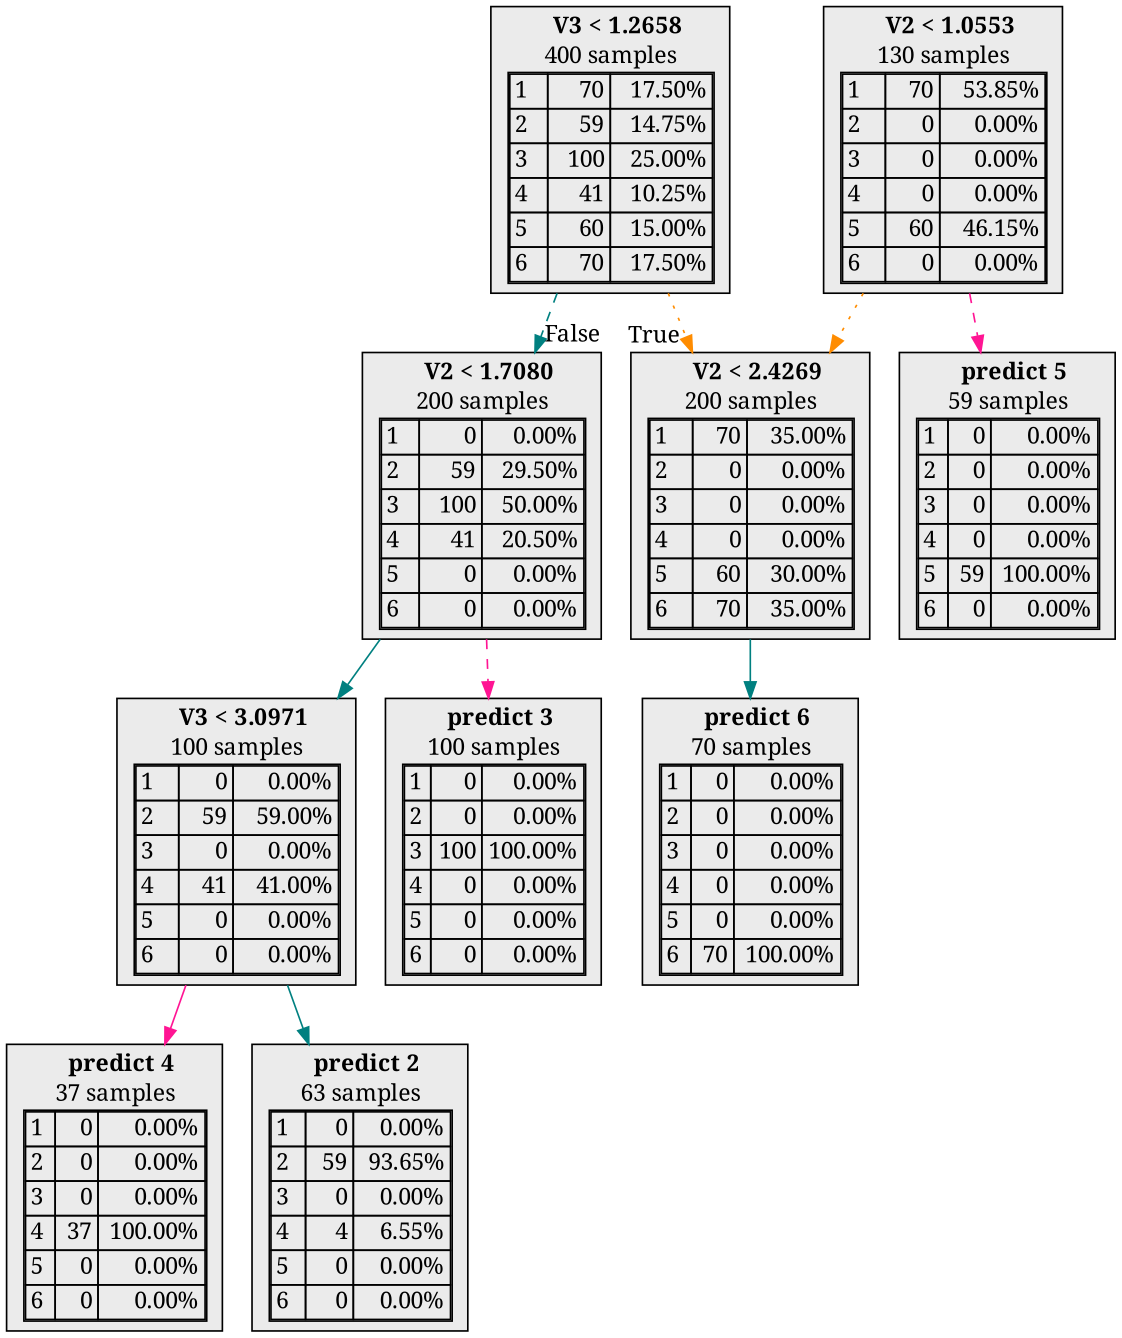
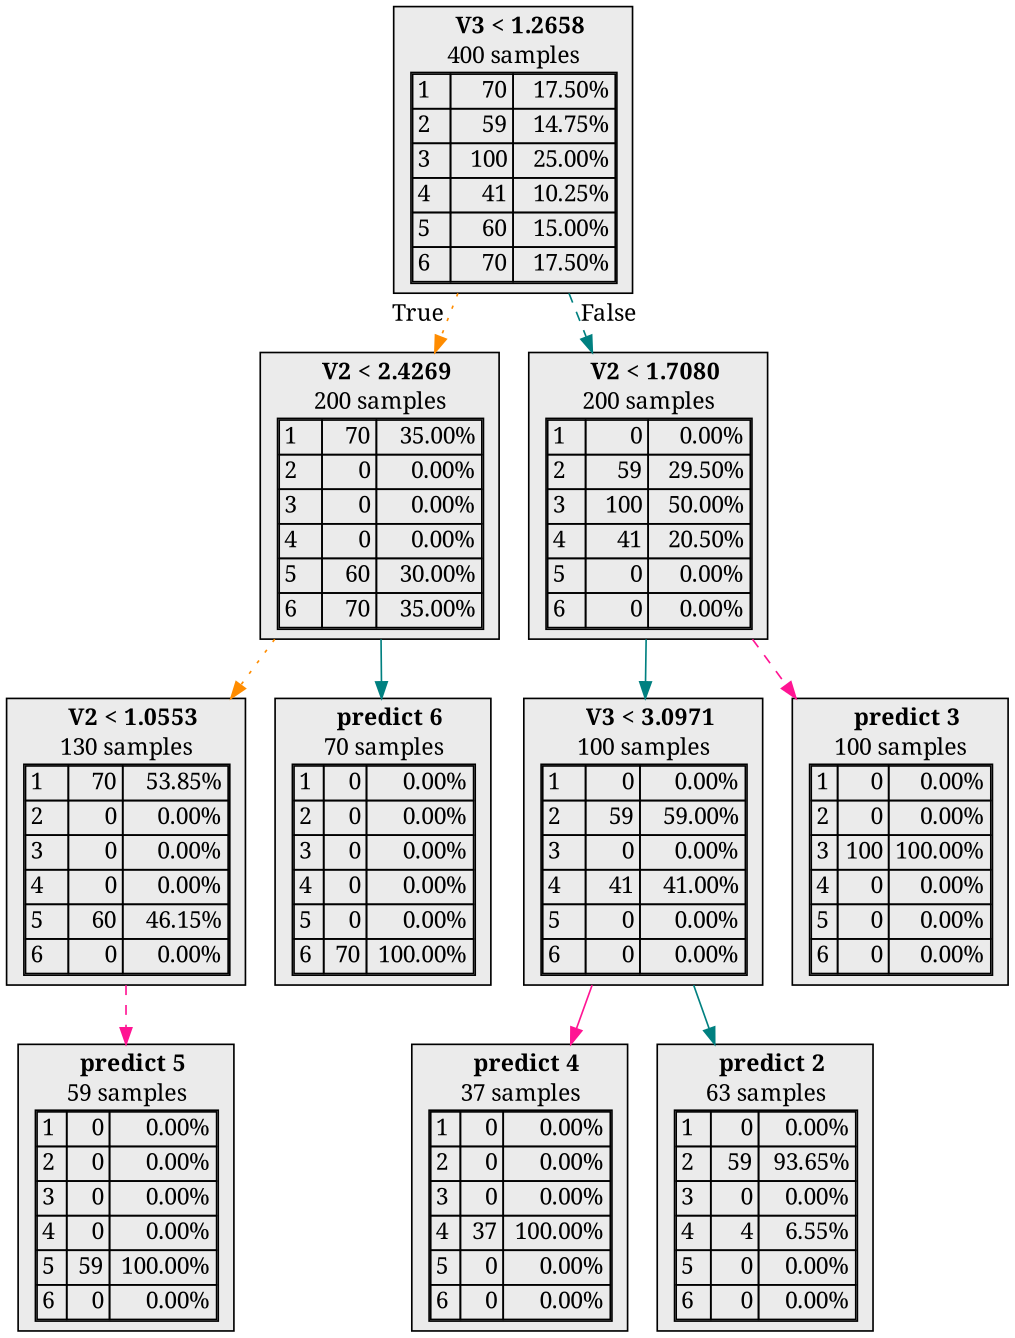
edge "V2 < 1.0553" -> "V2 < 2.4269": reversed
